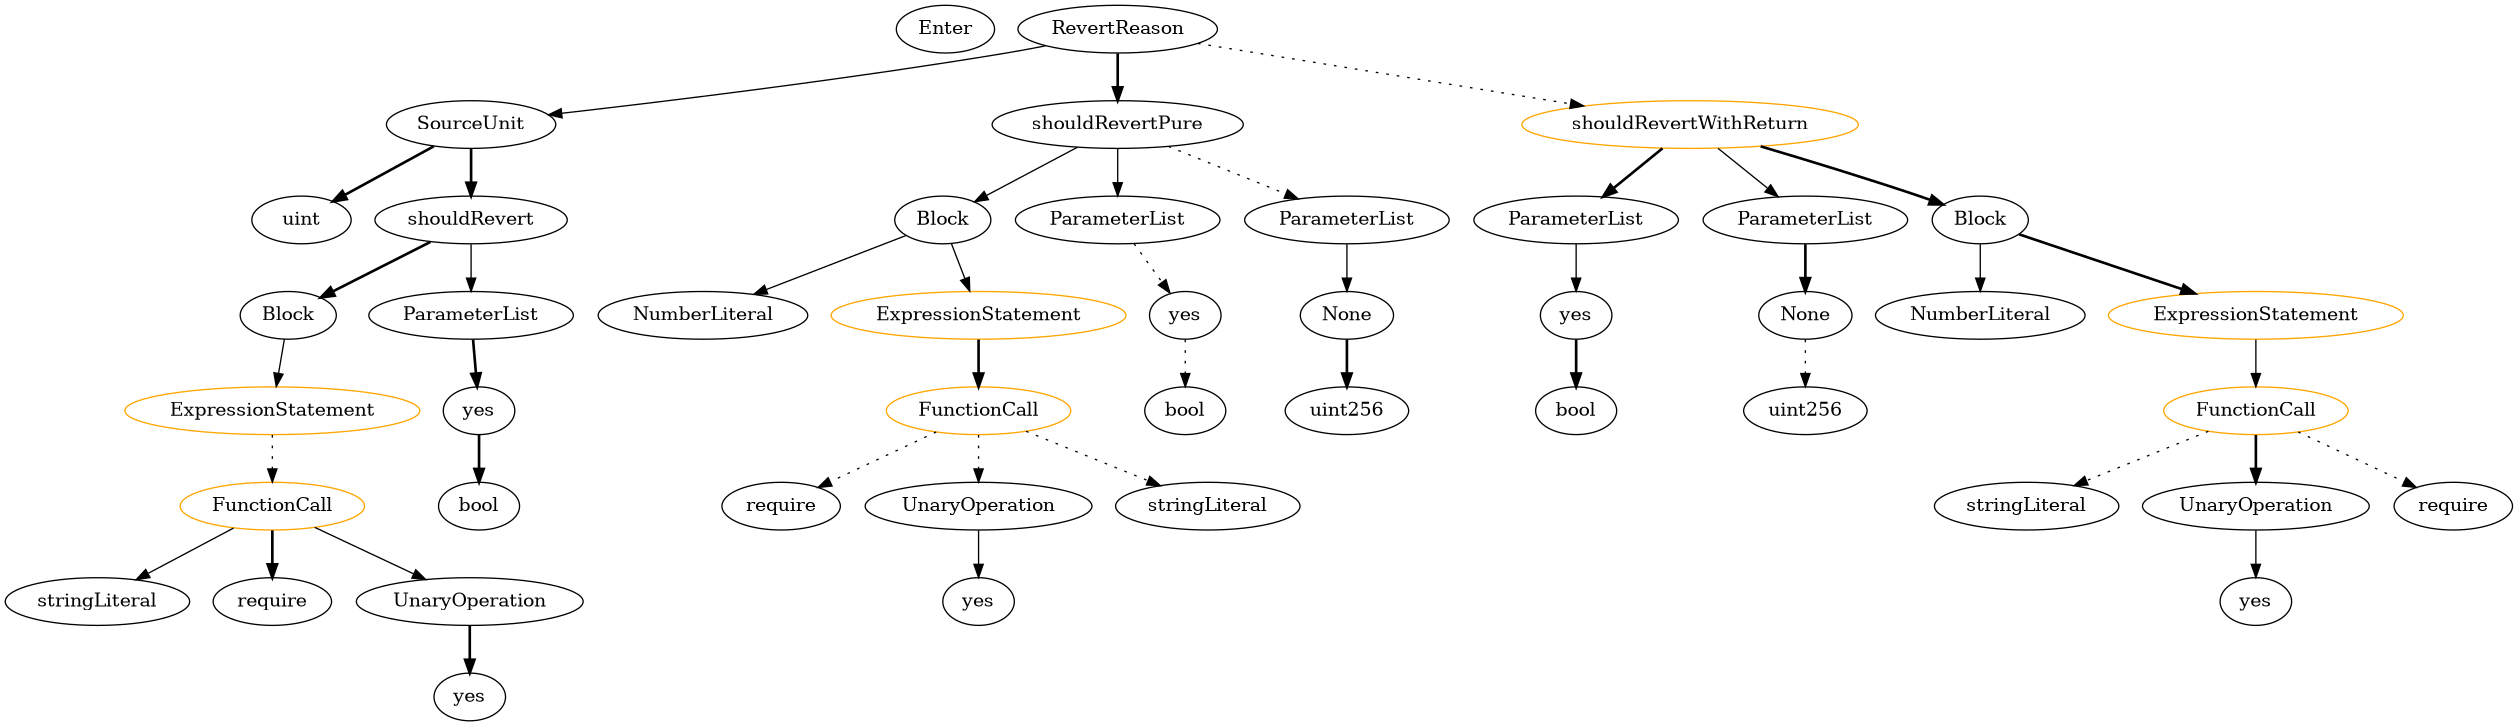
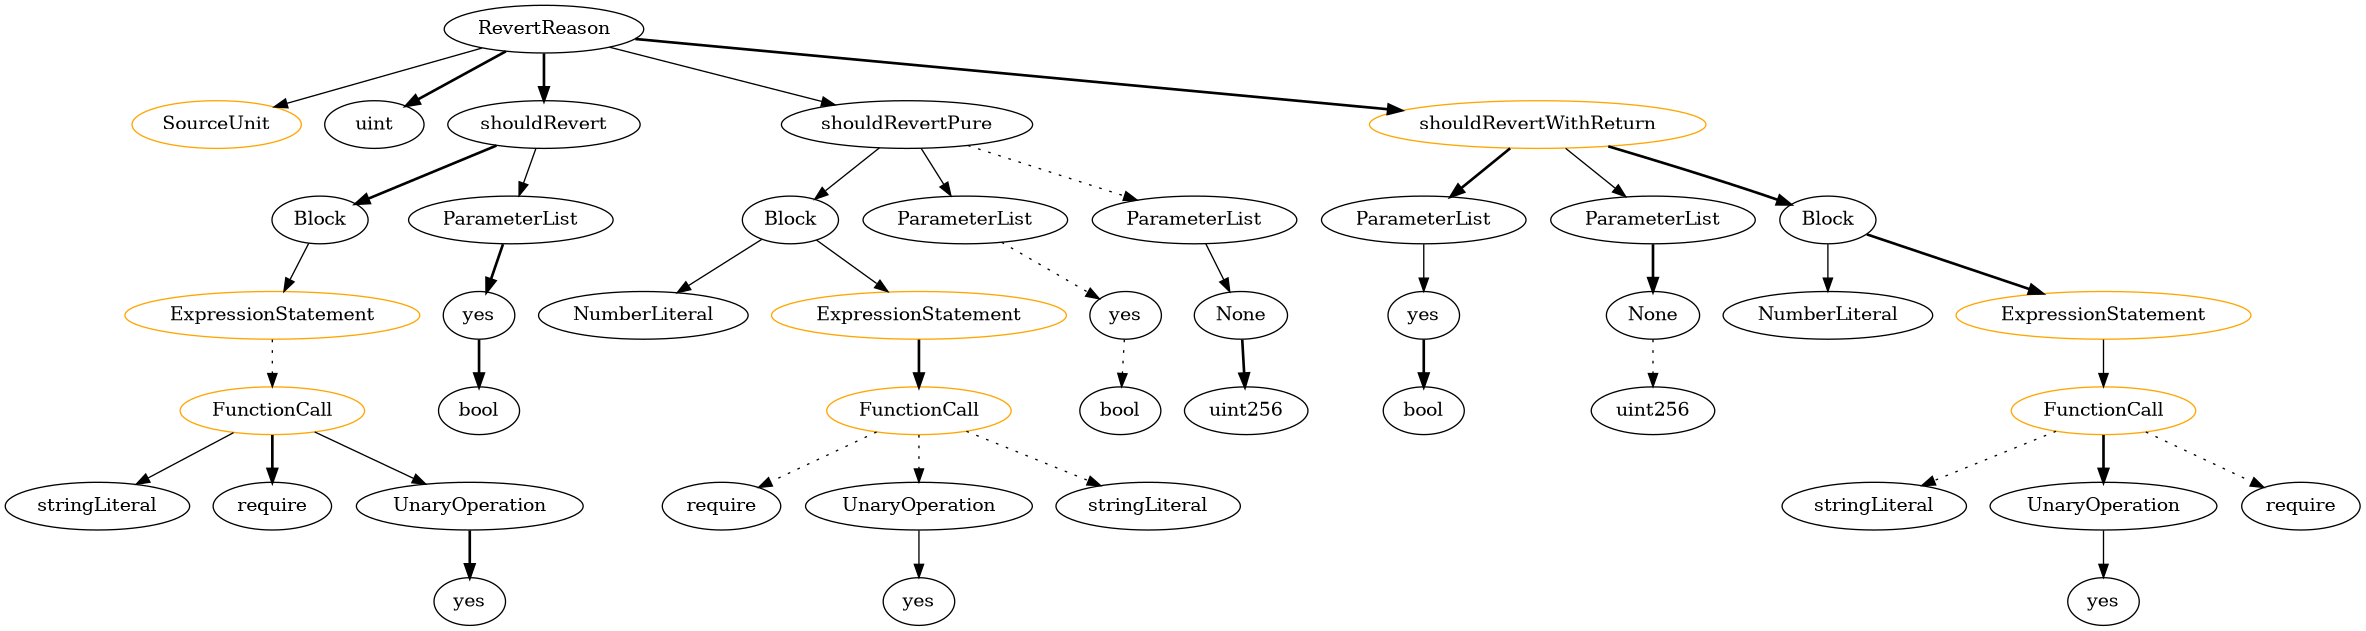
node "Enter": removed
edge "RevertReason" -> "shouldRevertPure": style bold -> solid
edge "RevertReason" -> "shouldRevertWithReturn": style dotted -> bold
node "SourceUnit": color black -> orange
edge "SourceUnit" -> "shouldRevert": now "RevertReason" -> "shouldRevert"
edge "SourceUnit" -> "uint": now "RevertReason" -> "uint"
